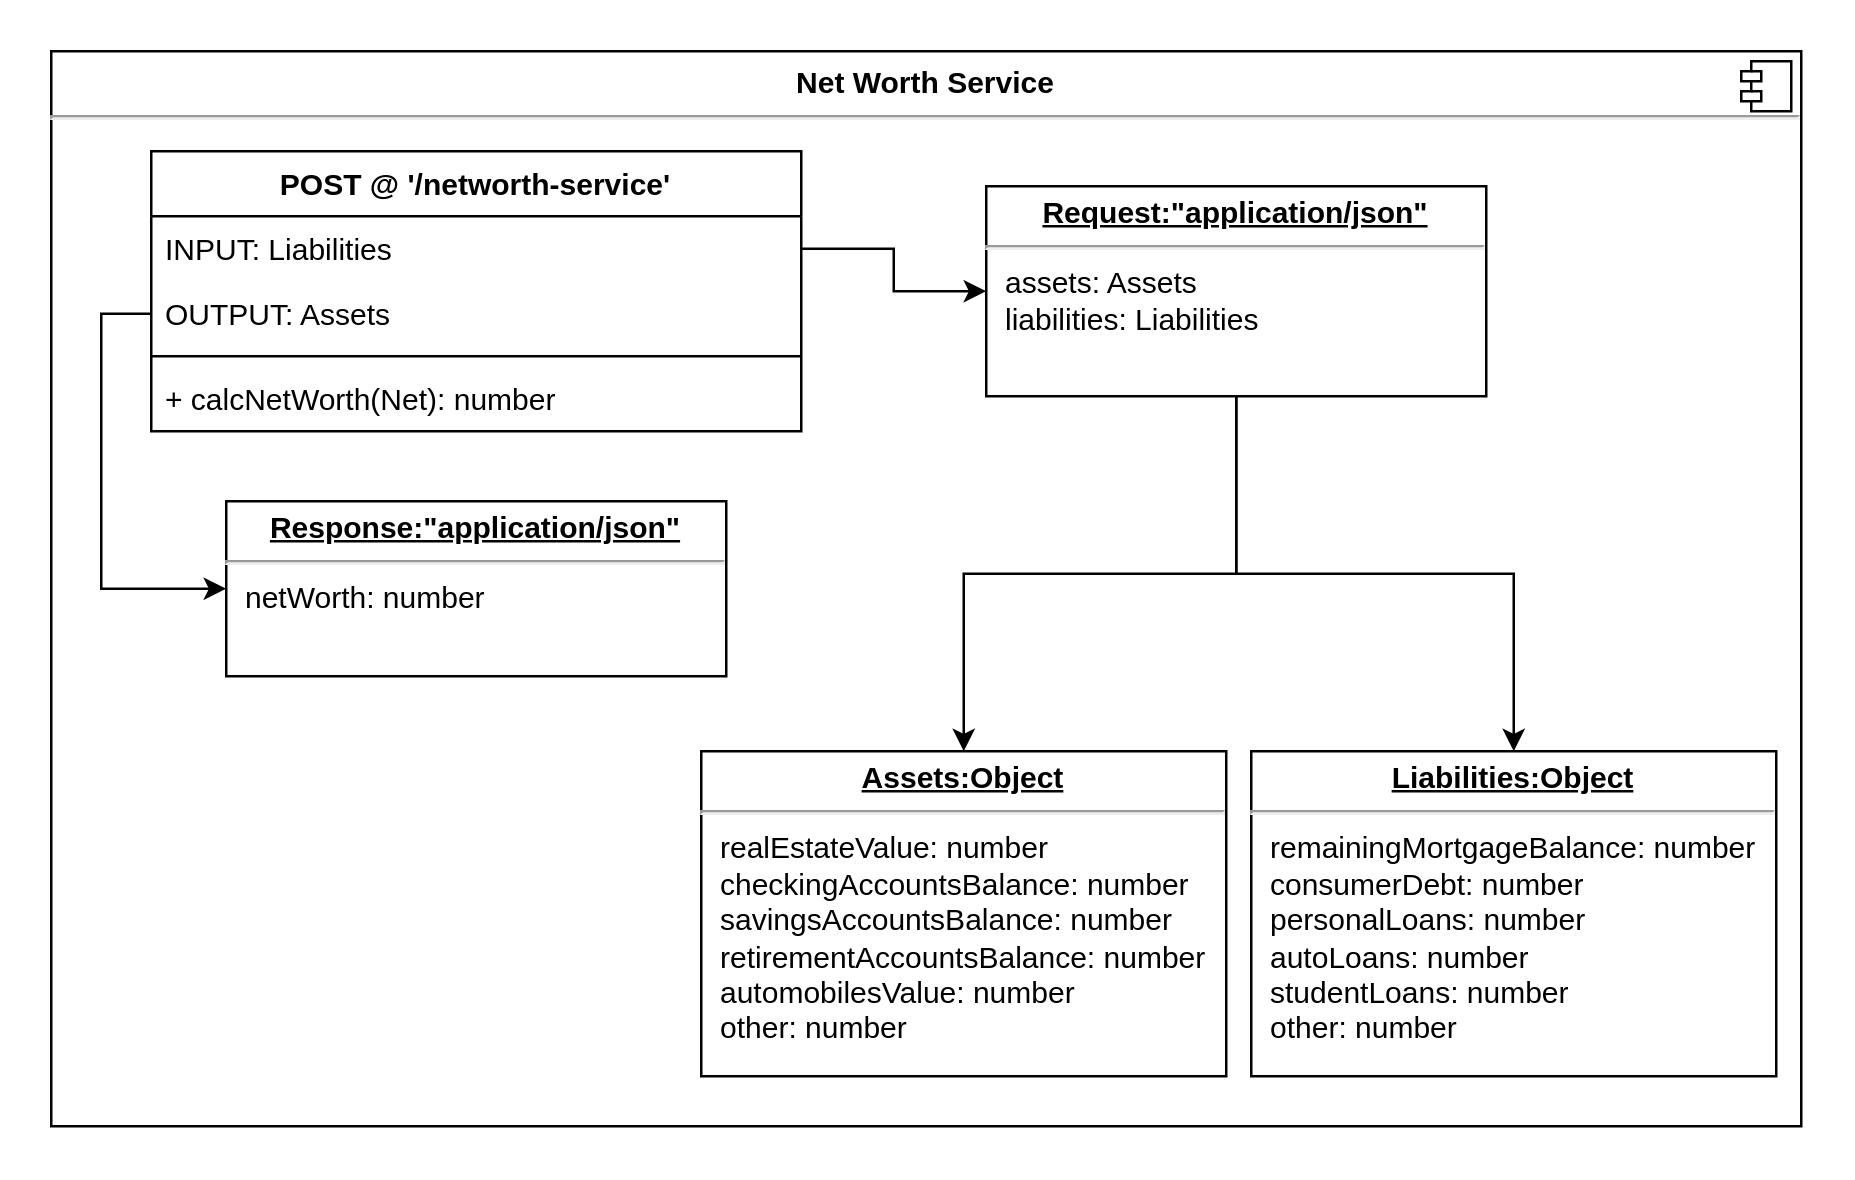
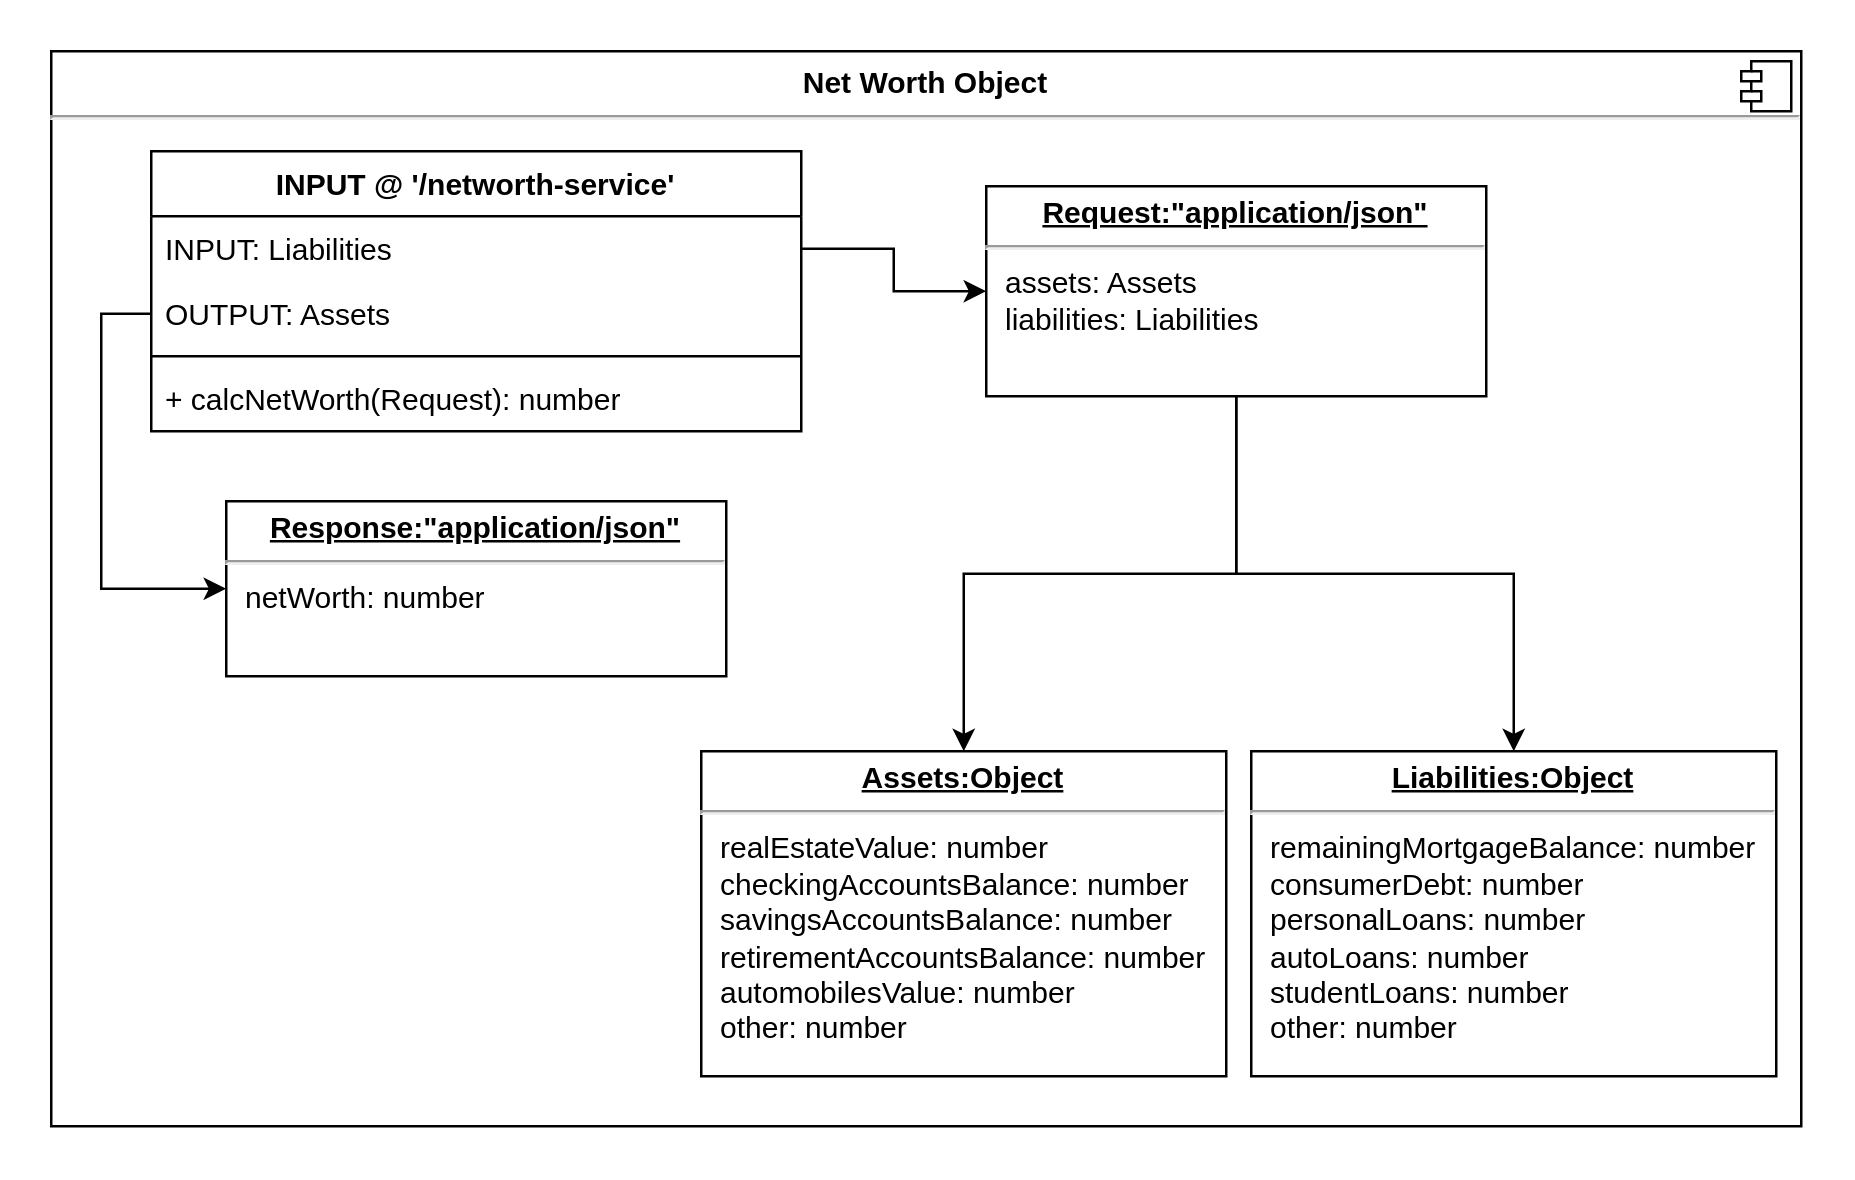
node "Net Worth Service": label "Net Worth Service" -> "Net Worth Object"
node "POST @ '/networth-service'": label "POST @ '/networth-service'" -> "INPUT @ '/networth-service'"
node "+ calcNetWorth(Net): number": label "+ calcNetWorth(Net): number" -> "+ calcNetWorth(Request): number"
